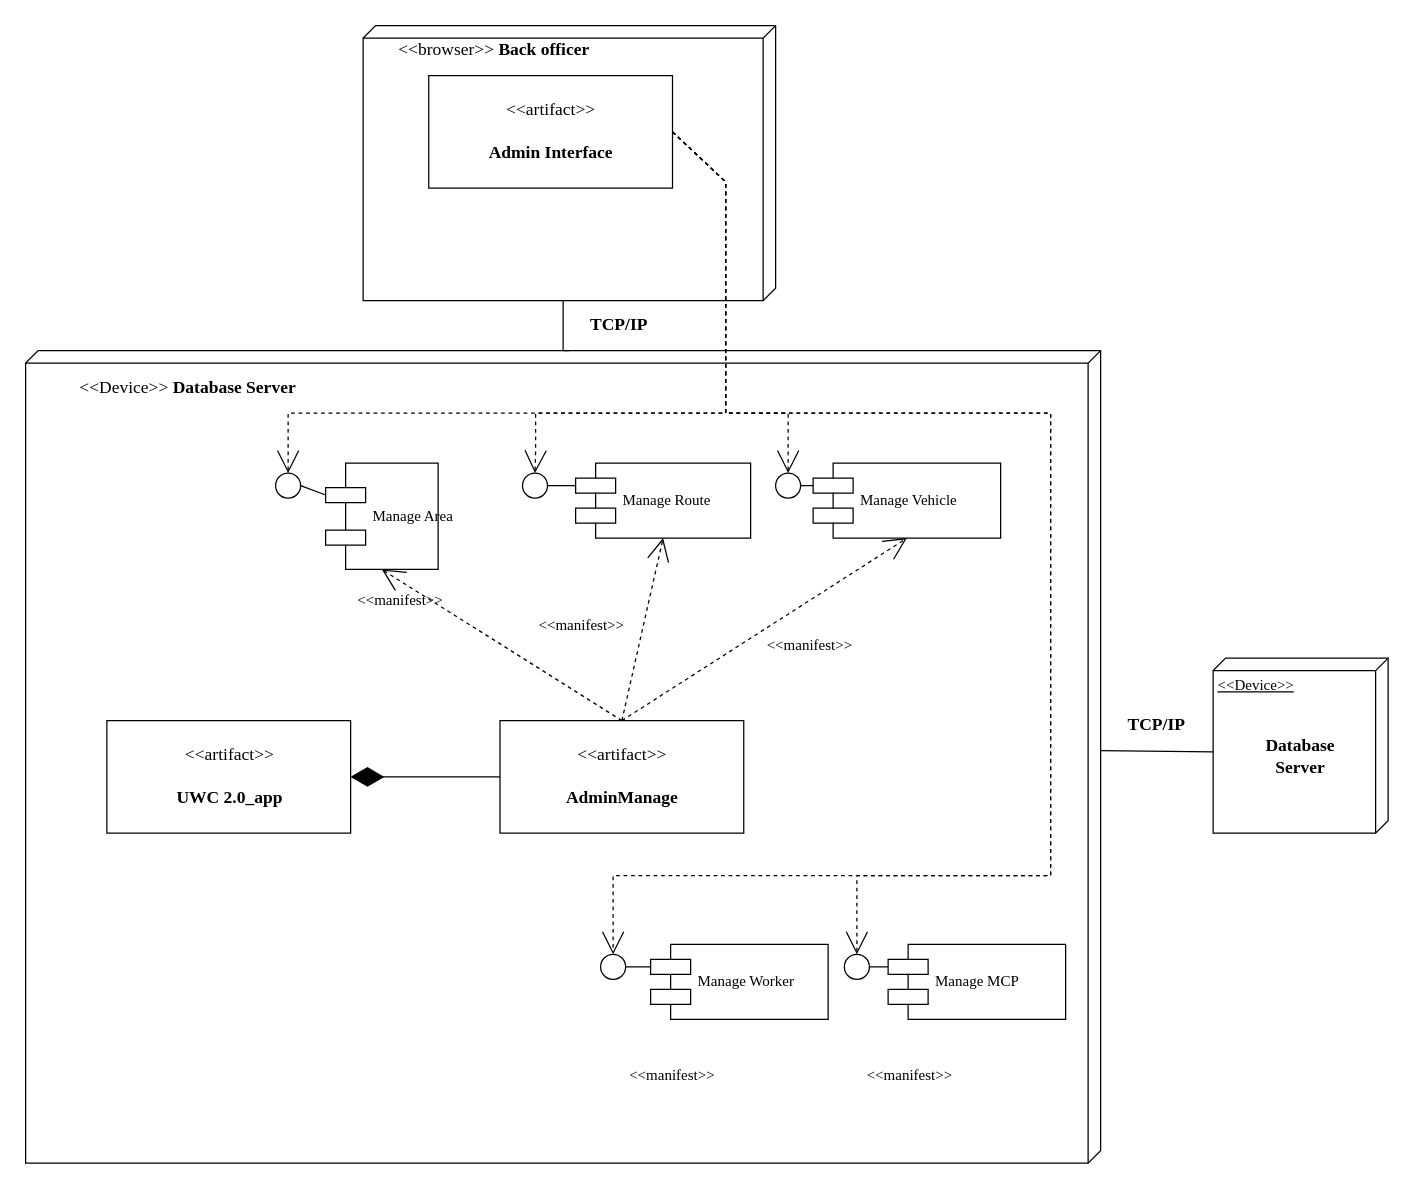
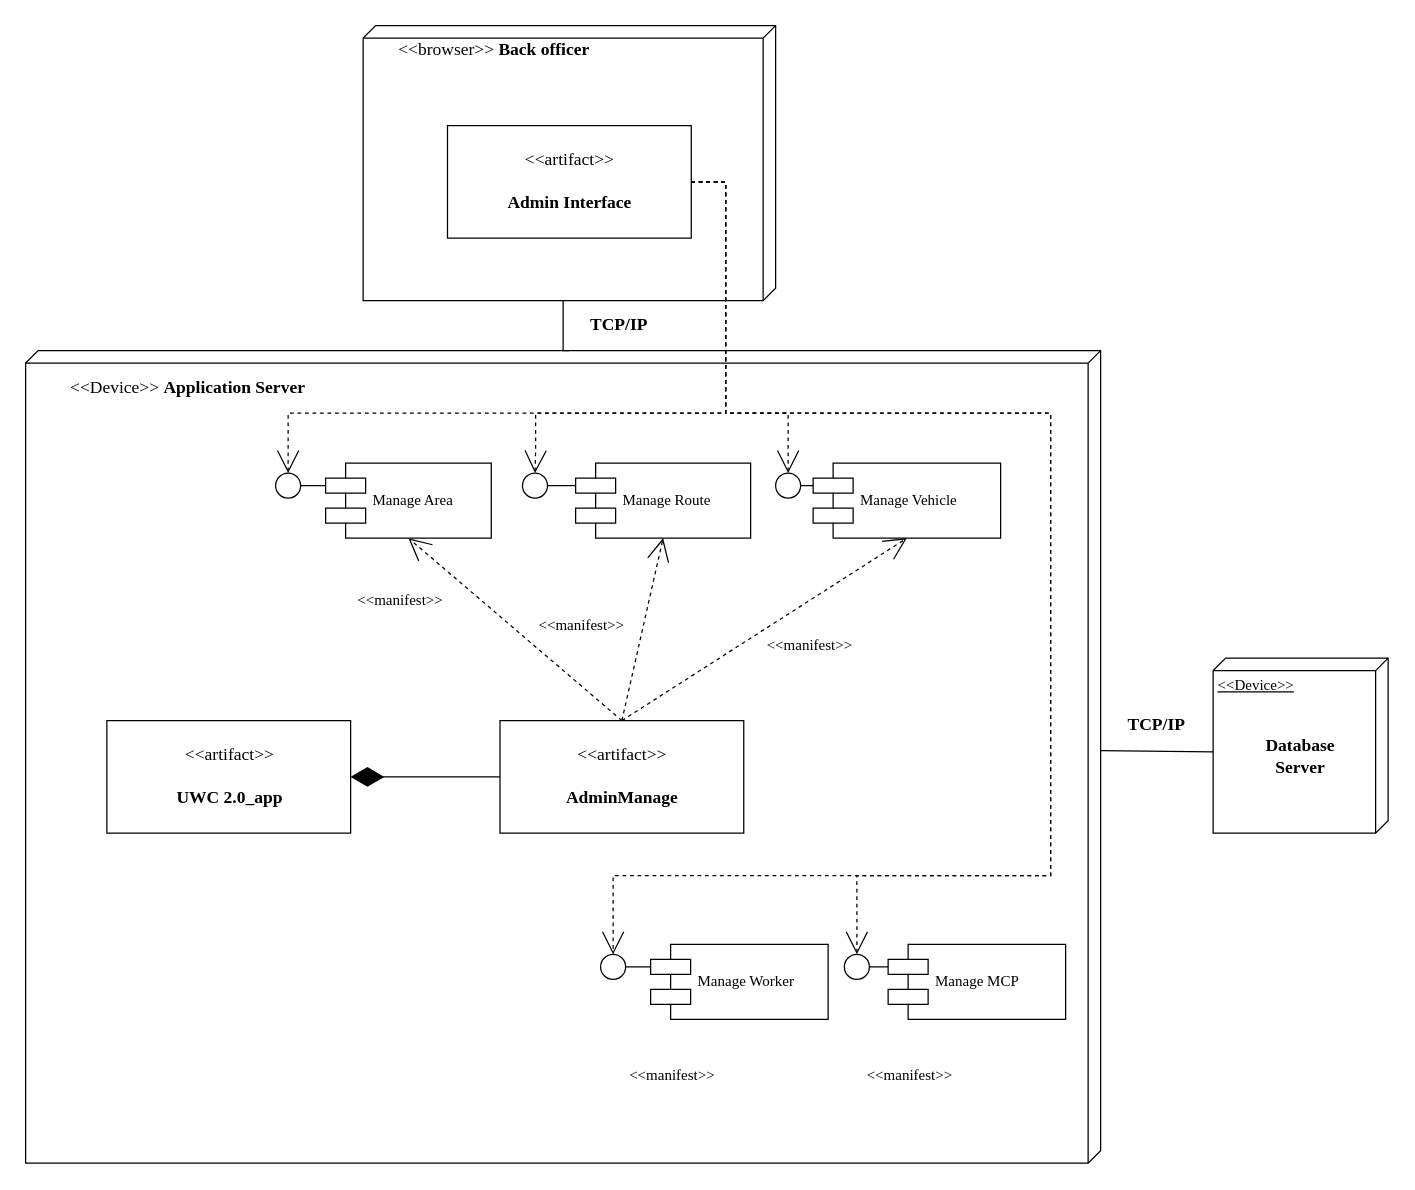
node "<<artifact>> Admin Interface": moved (551, 132) -> (569, 182)
node "<<Device>> Database Server": label "<<Device>> Database Server" -> "<<Device>> Application Server"
node "Manage Area": size 113x106 -> 166x75
